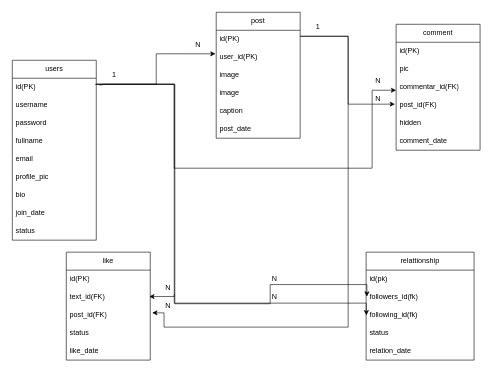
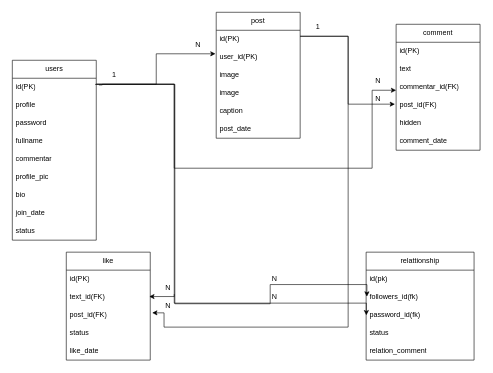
node "pic": label "pic" -> "text"
node "username": label "username" -> "profile"
node "email": label "email" -> "commentar"
node "following_id(fk)": label "following_id(fk)" -> "password_id(fk)"
node "relation_date": label "relation_date" -> "relation_comment"
